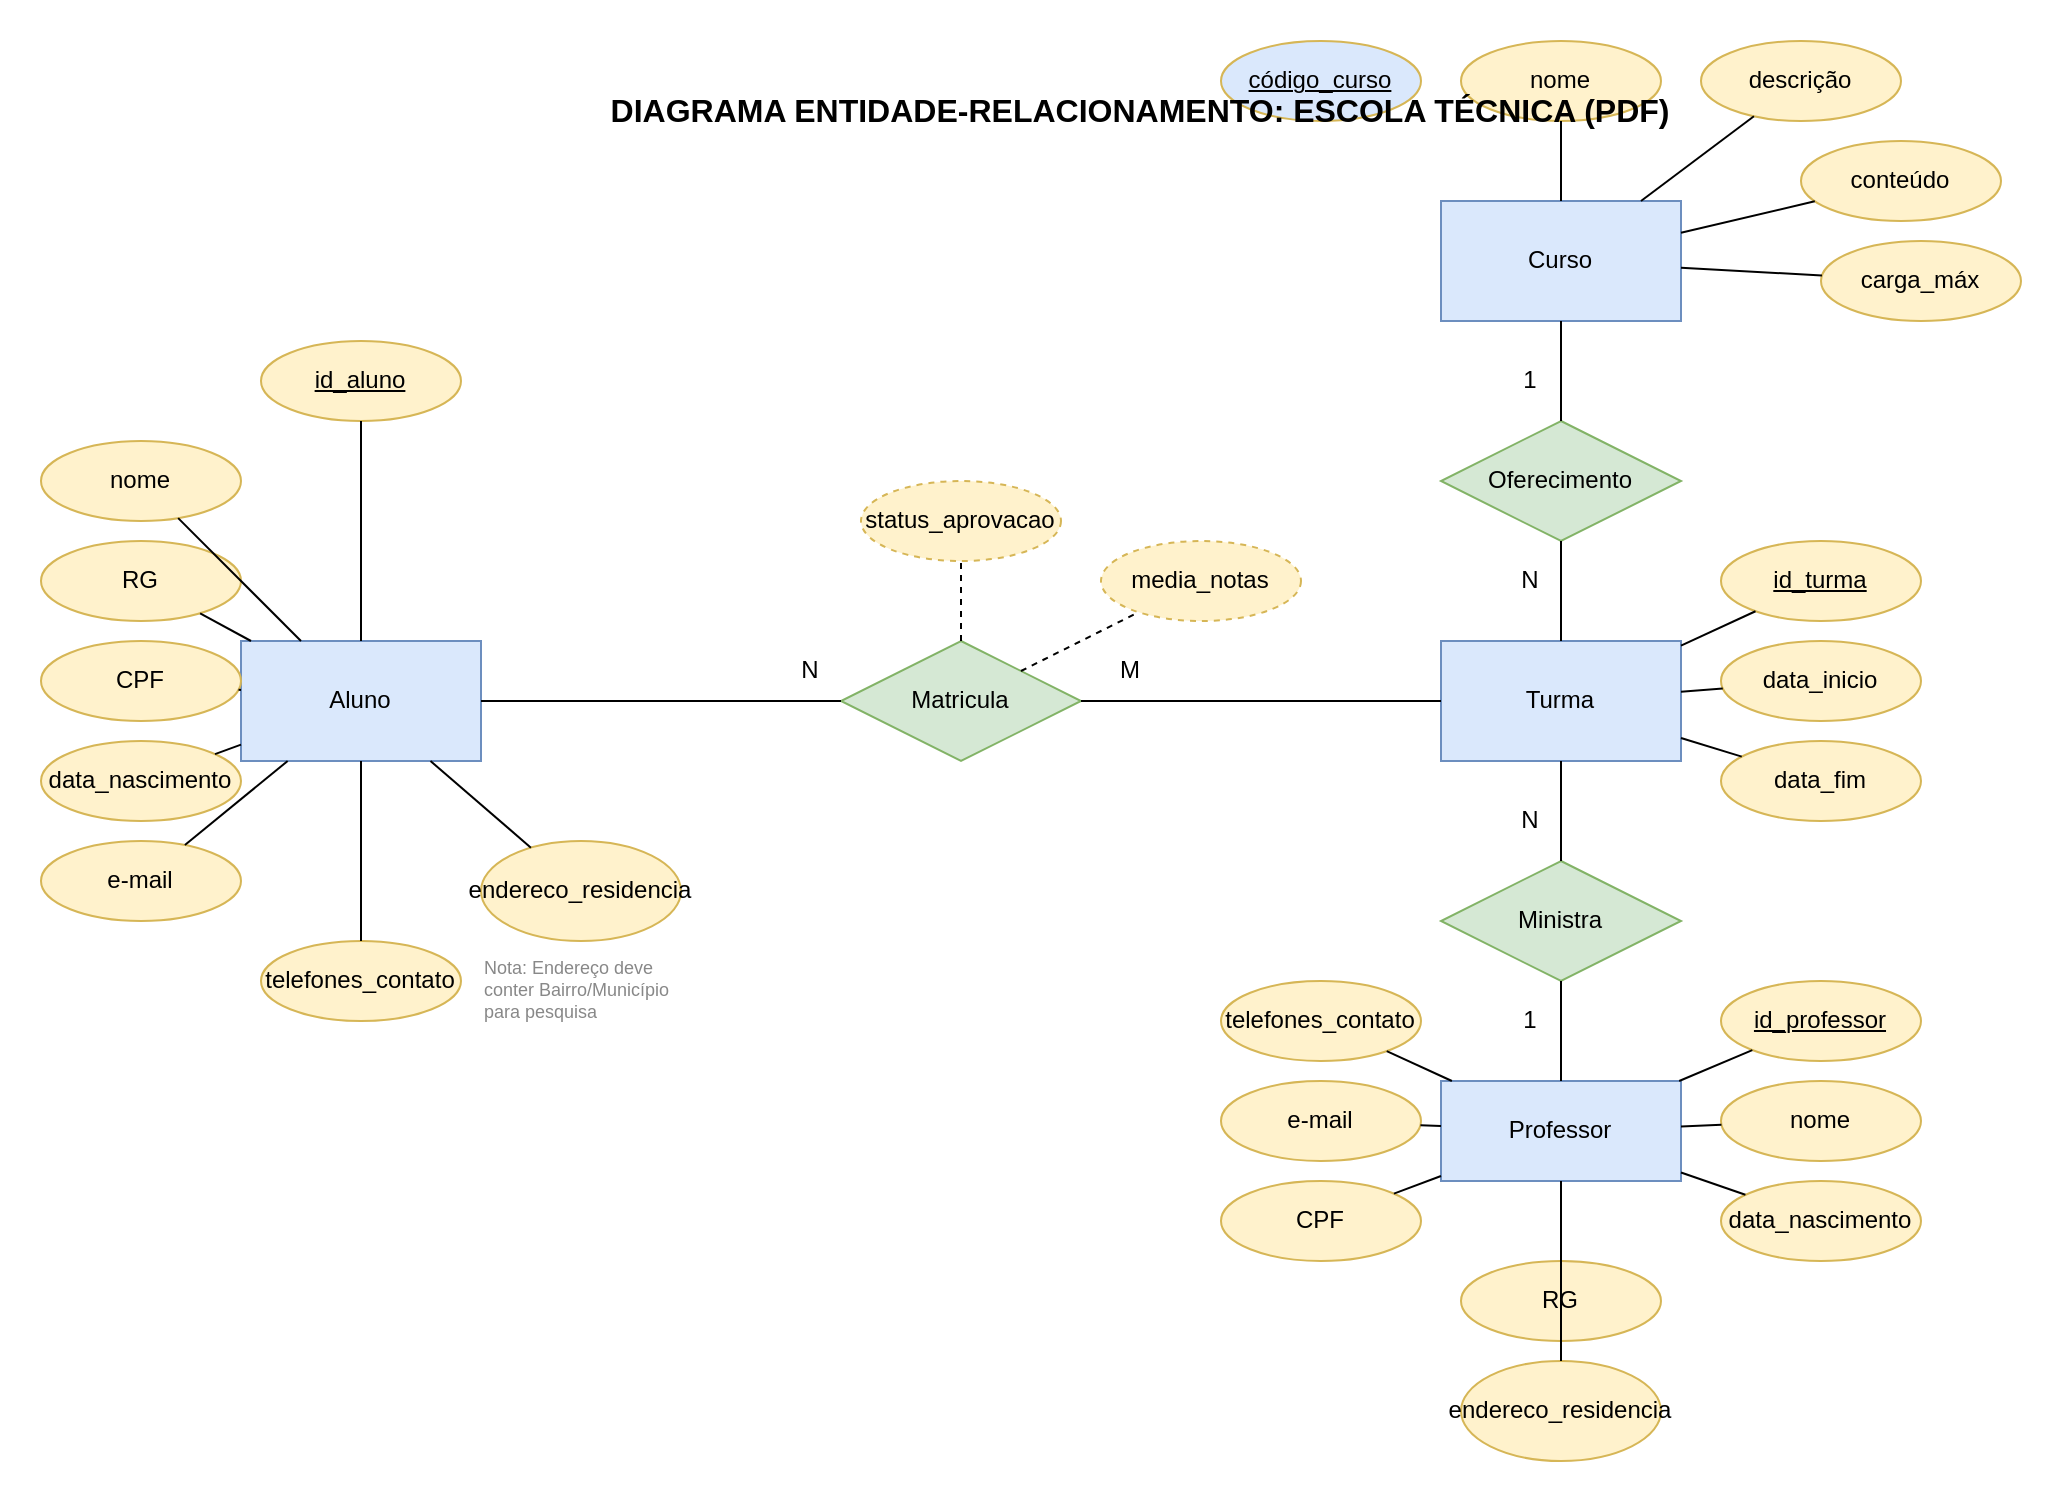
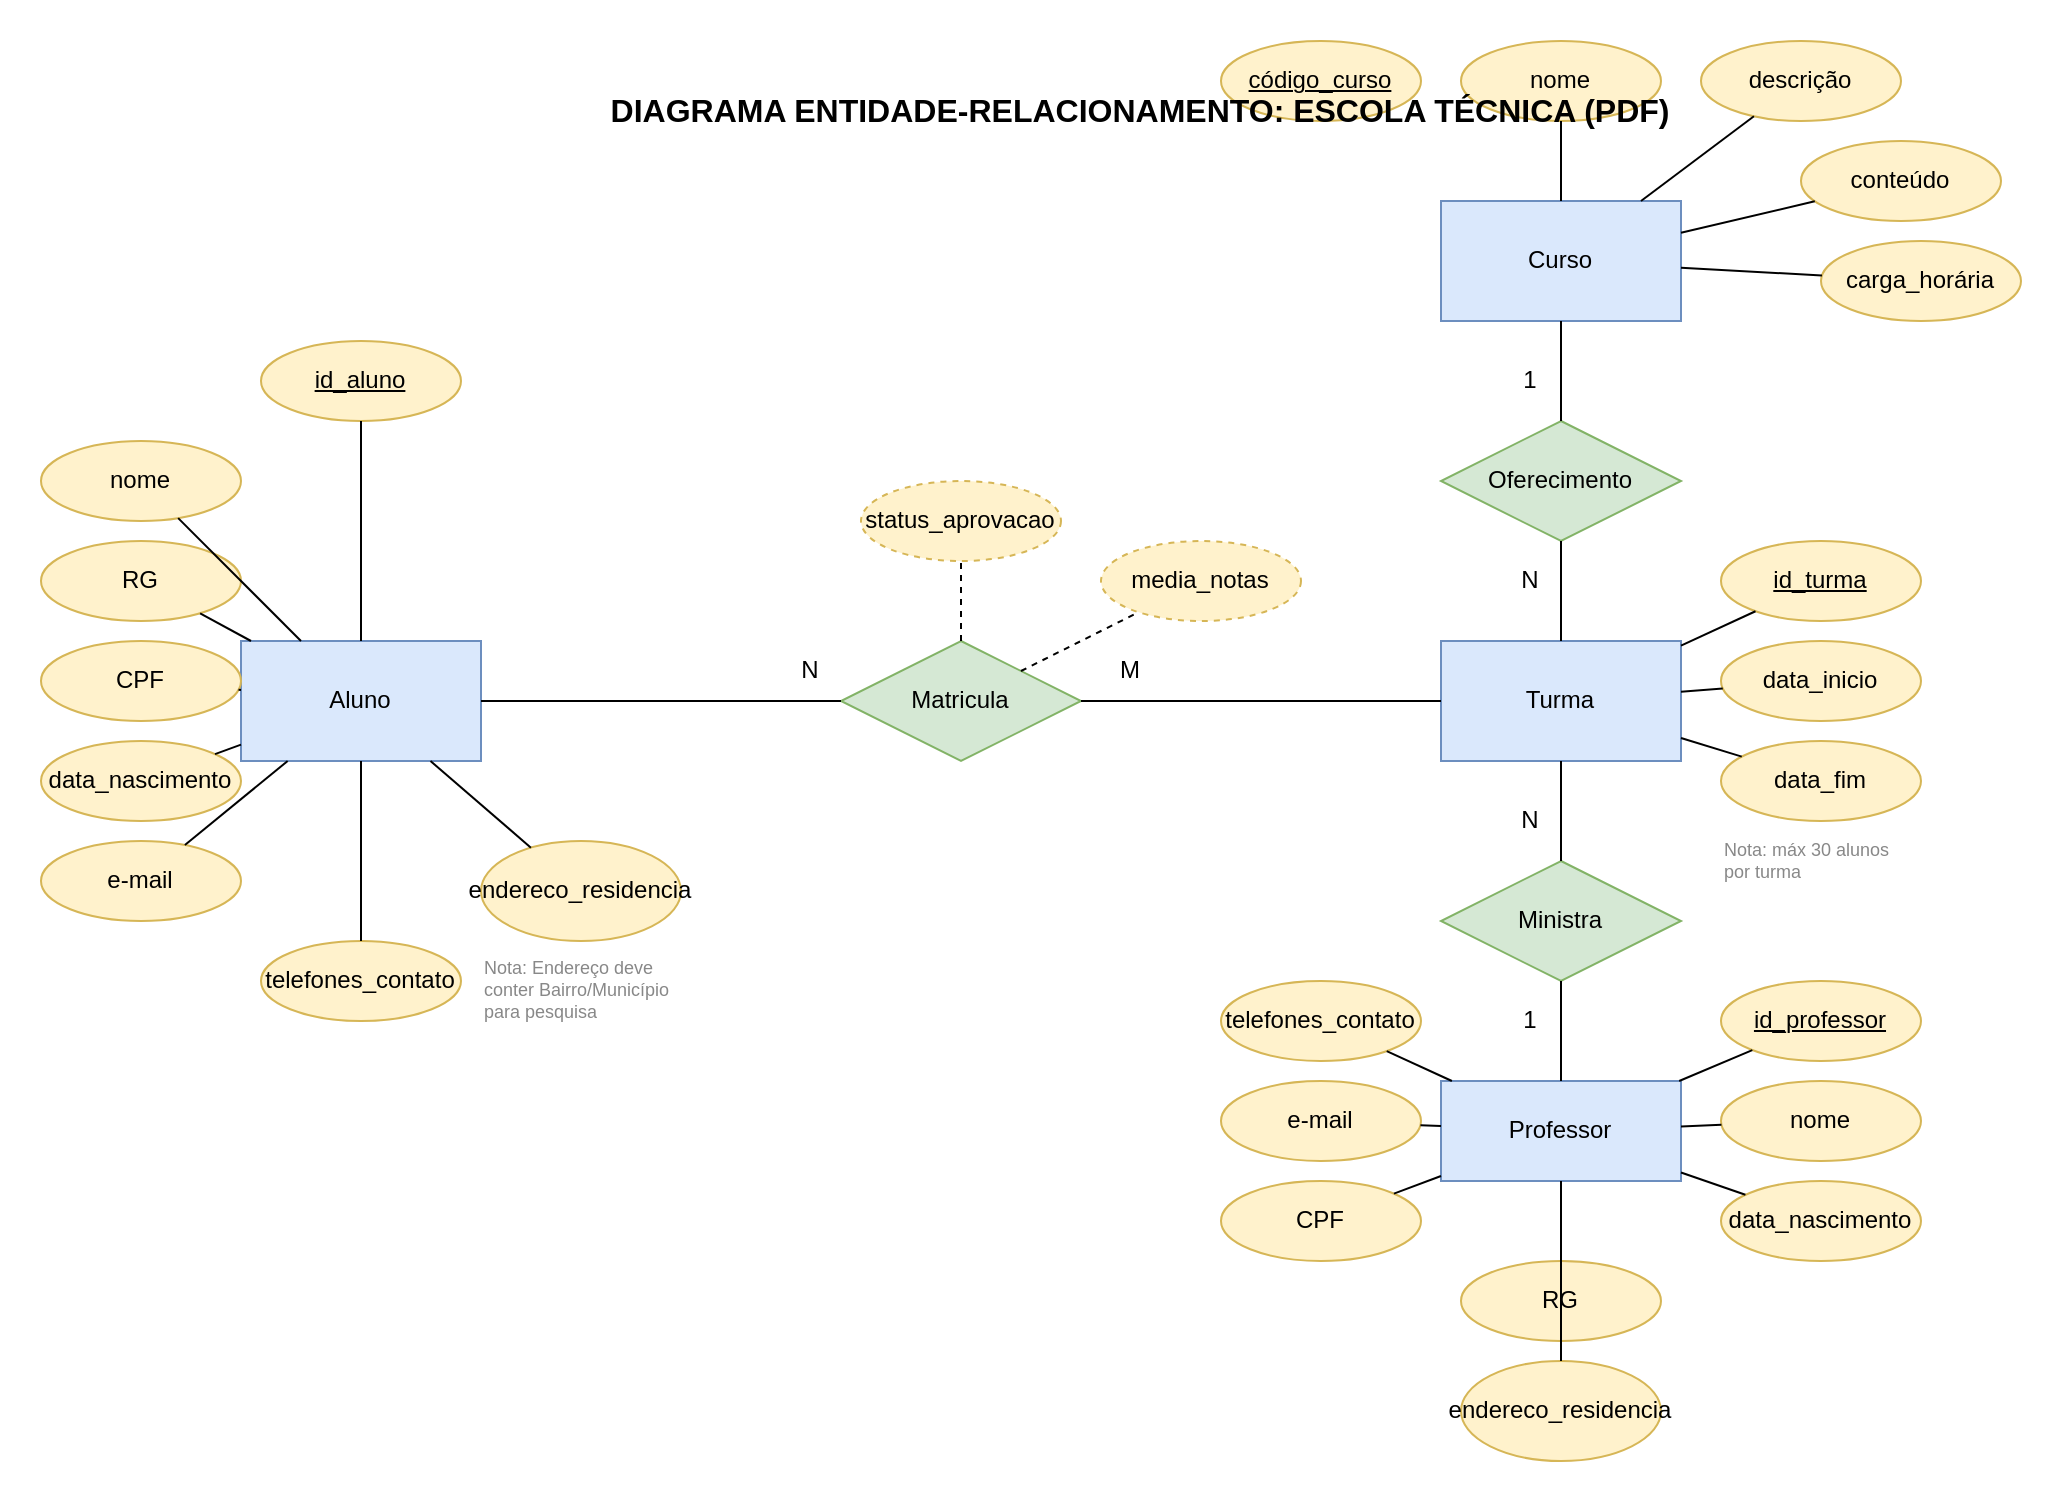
node "código_curso": fillcolor #dae8fc -> #fff2cc
node "carga_máx": label "carga_máx" -> "carga_horária"
node "Nota: máx 30 alunos por turma": added
